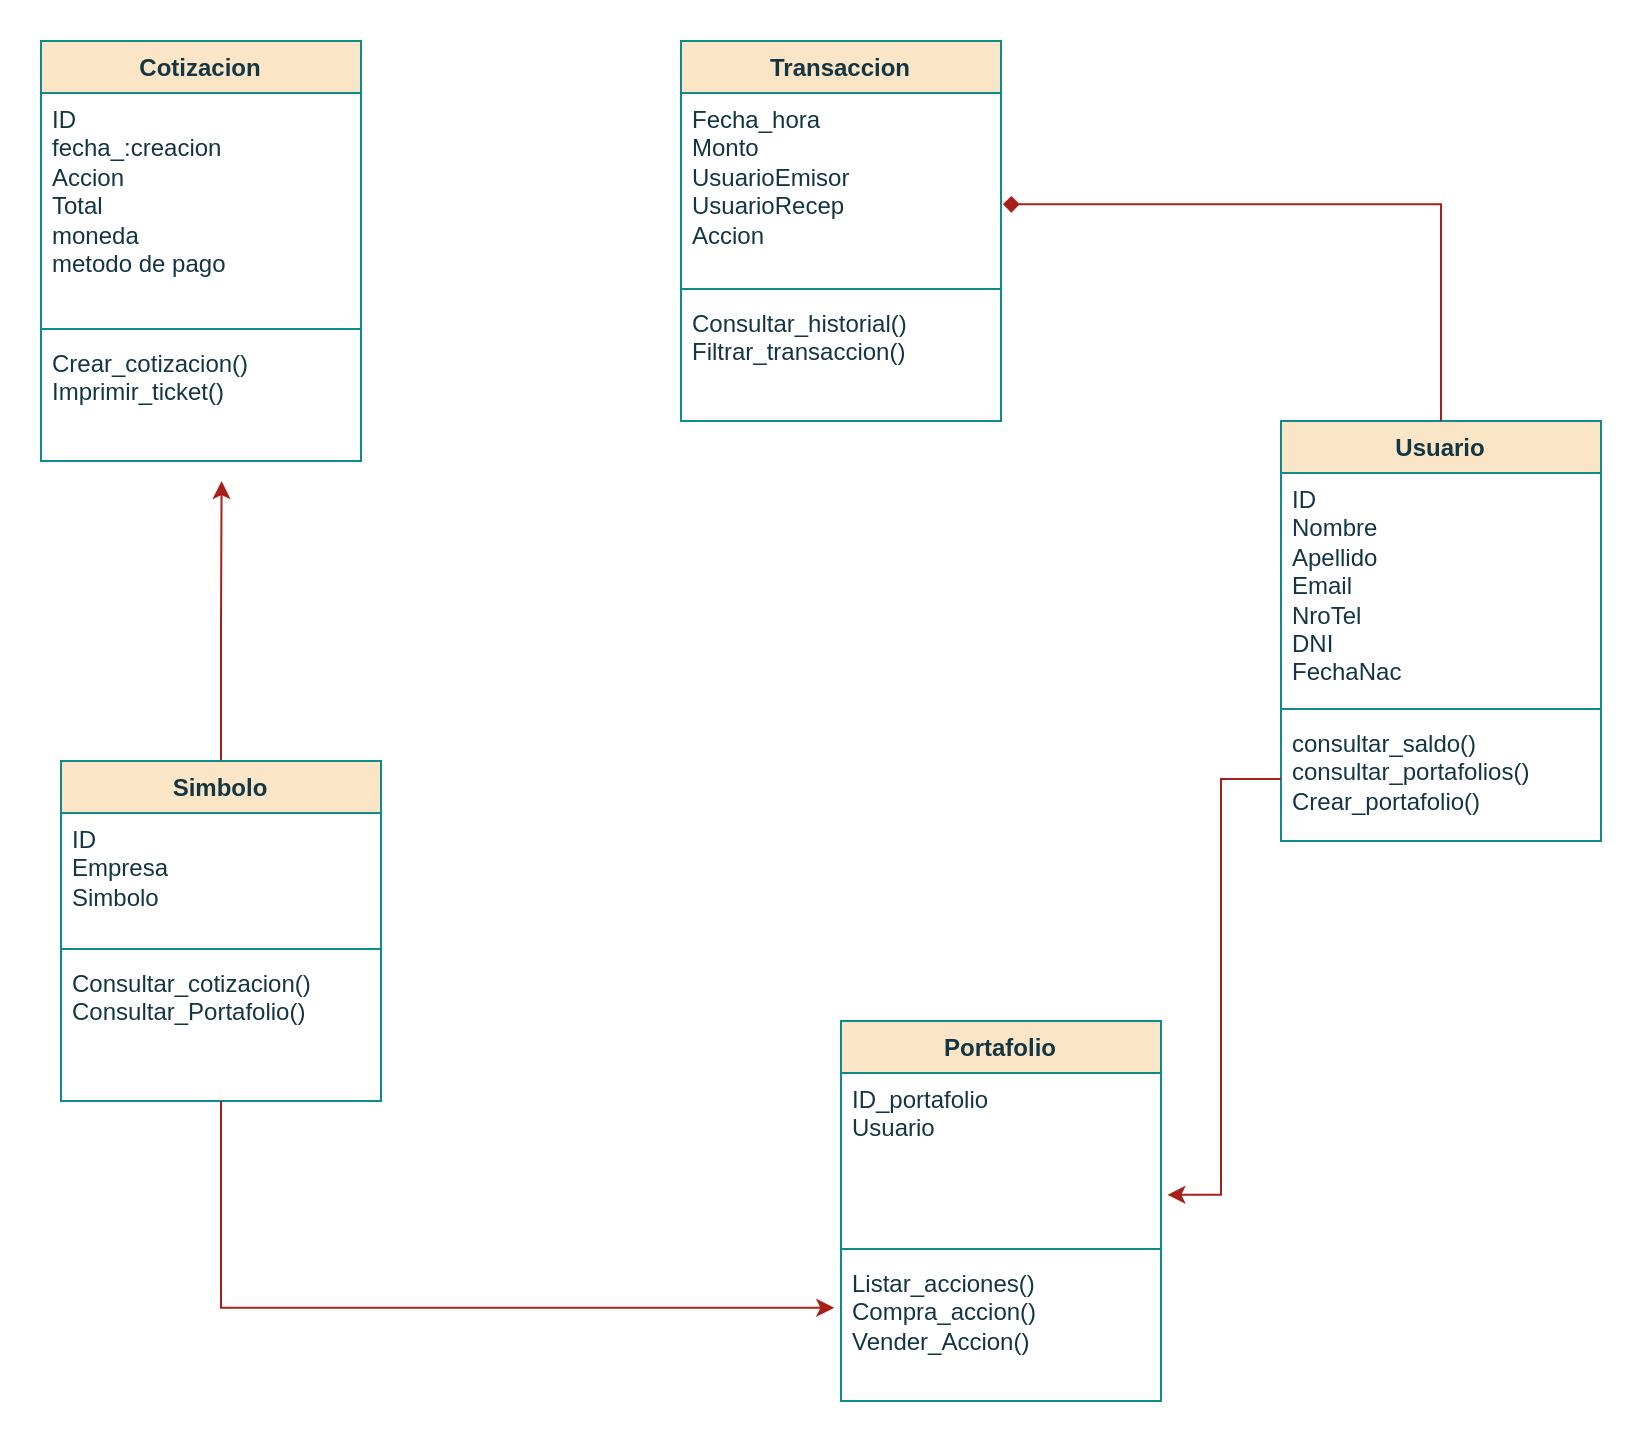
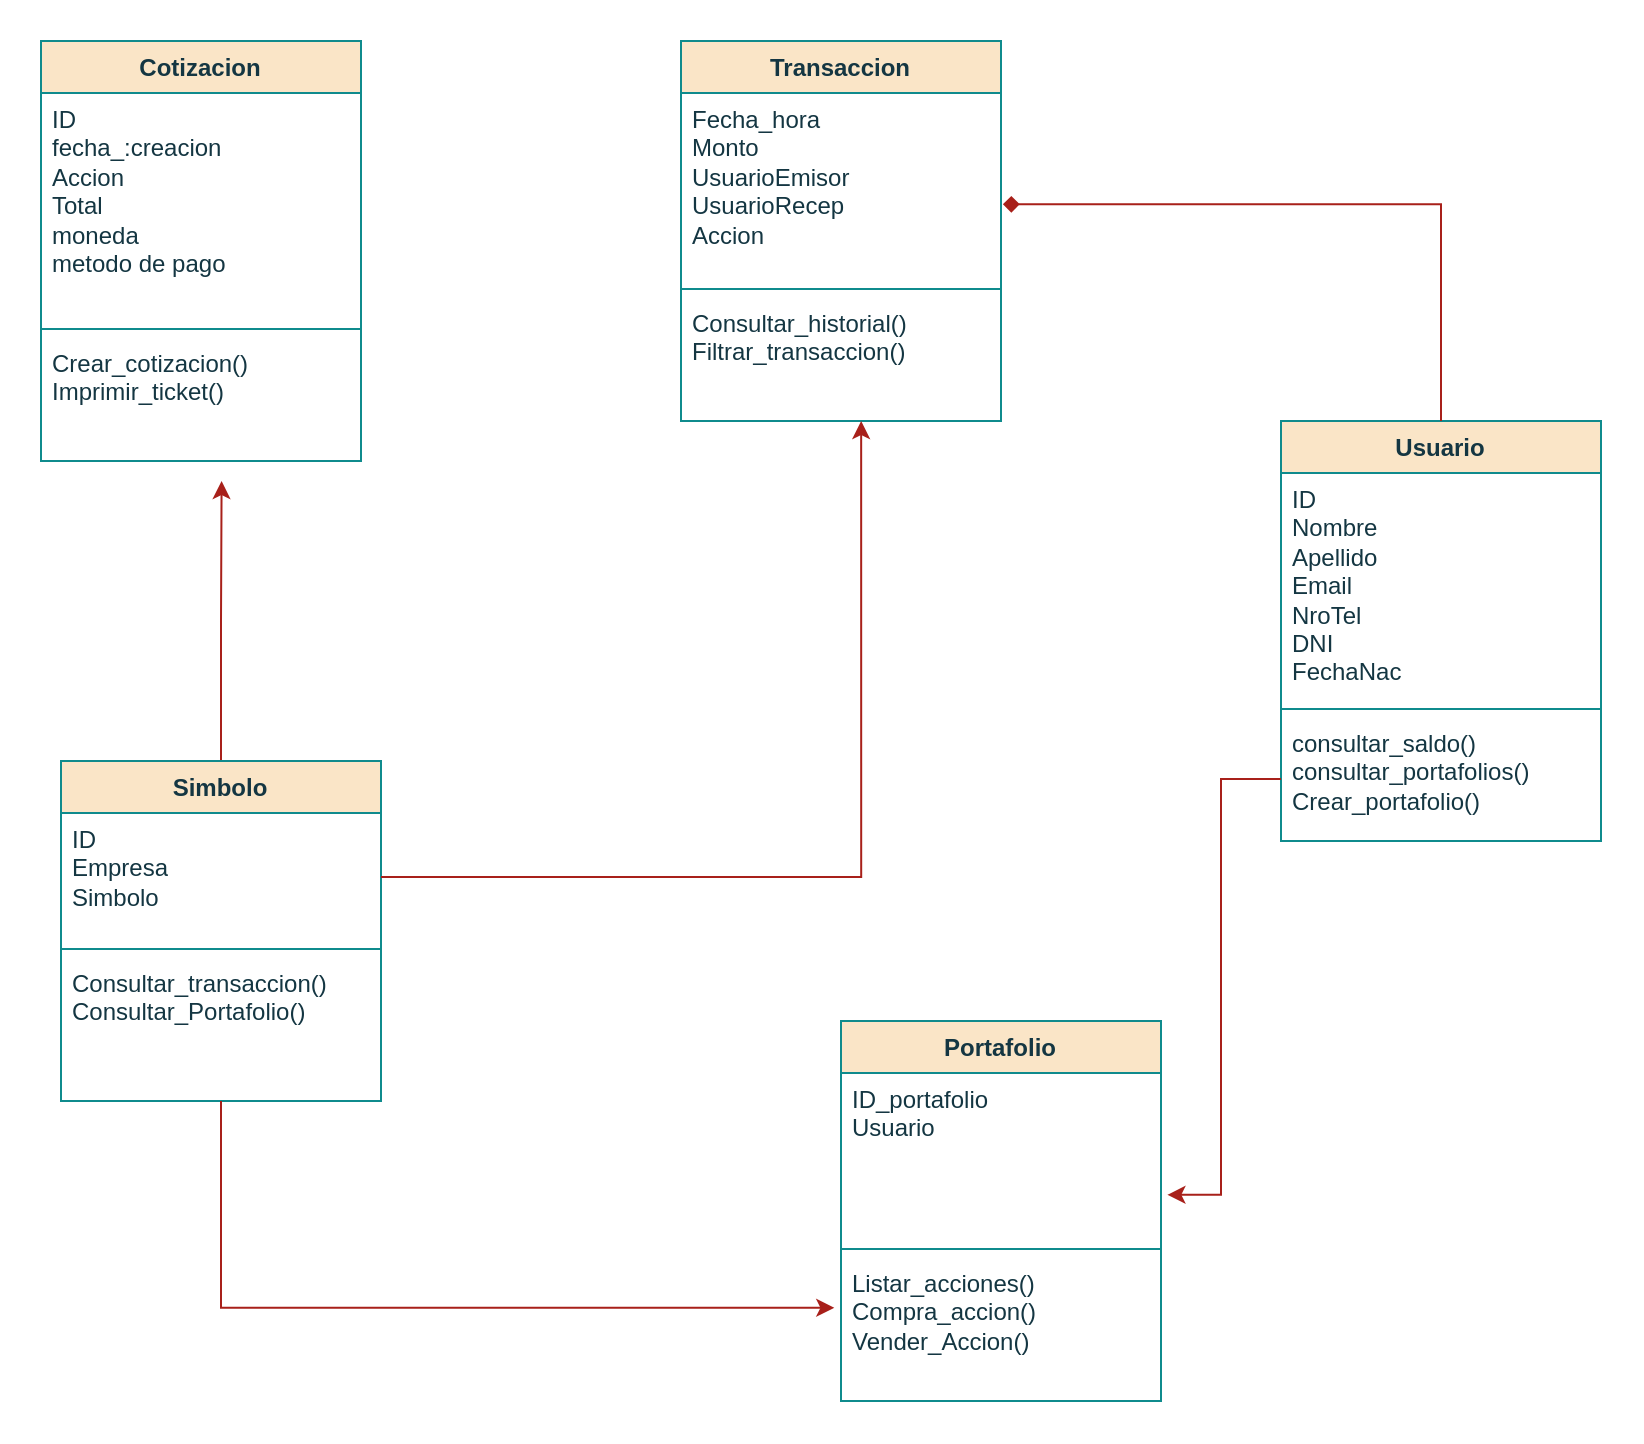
edge "ID Empresa Simbolo" -> "Consultar_historial() Filtrar_transaccion()": added
node "Consultar_cotizacion() Consultar_Portafolio()": label "Consultar_cotizacion() Consultar_Portafolio()" -> "Consultar_transaccion() Consultar_Portafolio()"
